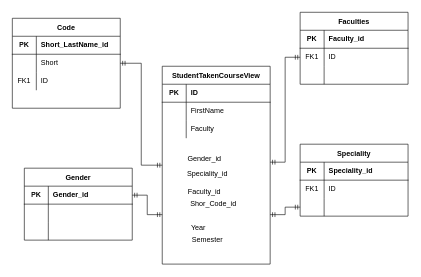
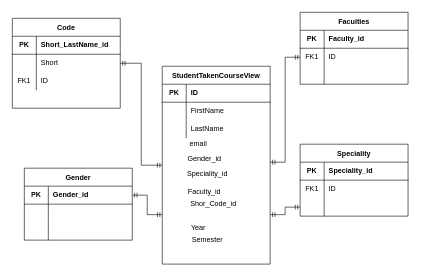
node "Faculty": label "Faculty" -> "LastName"
node "email": added
